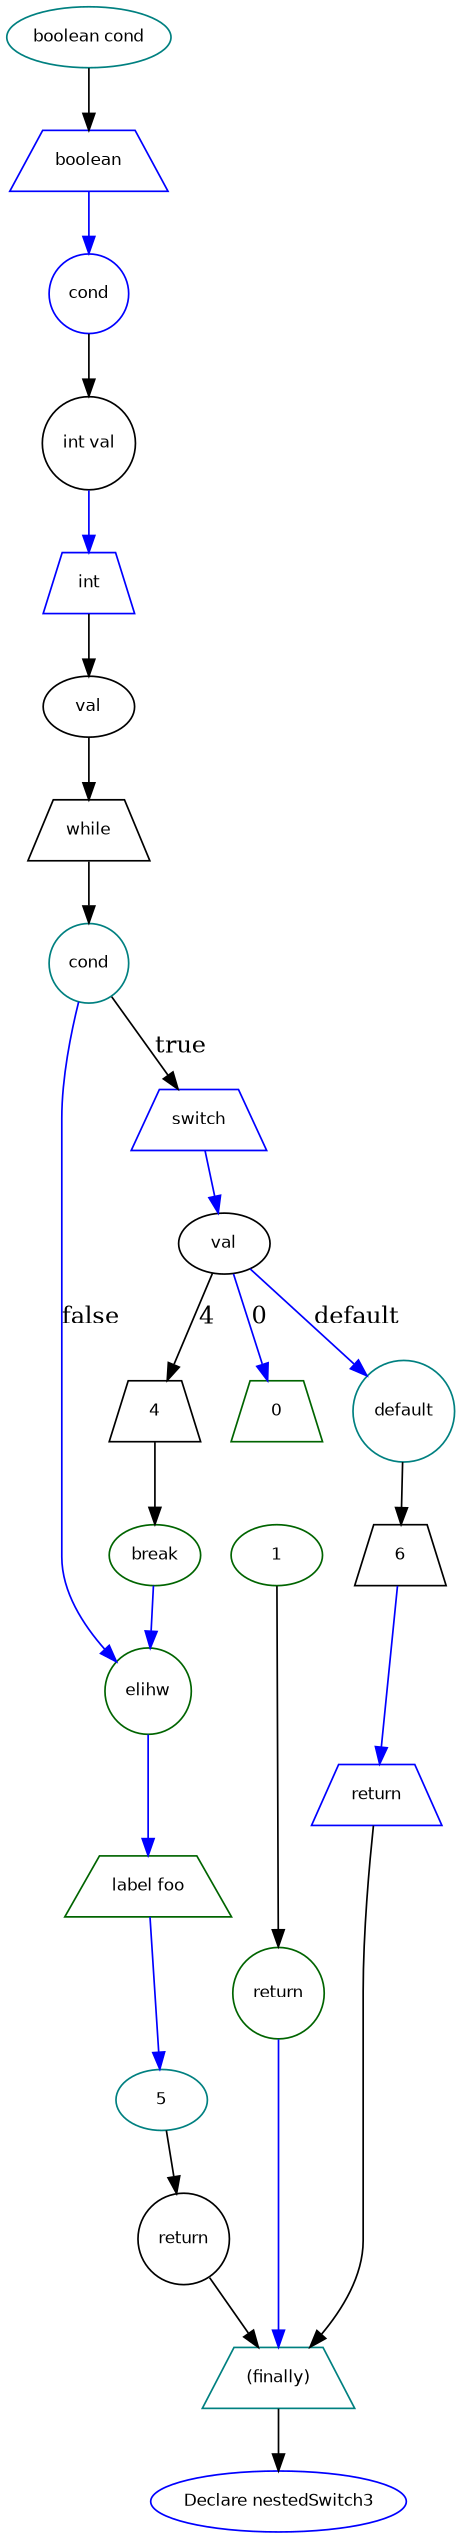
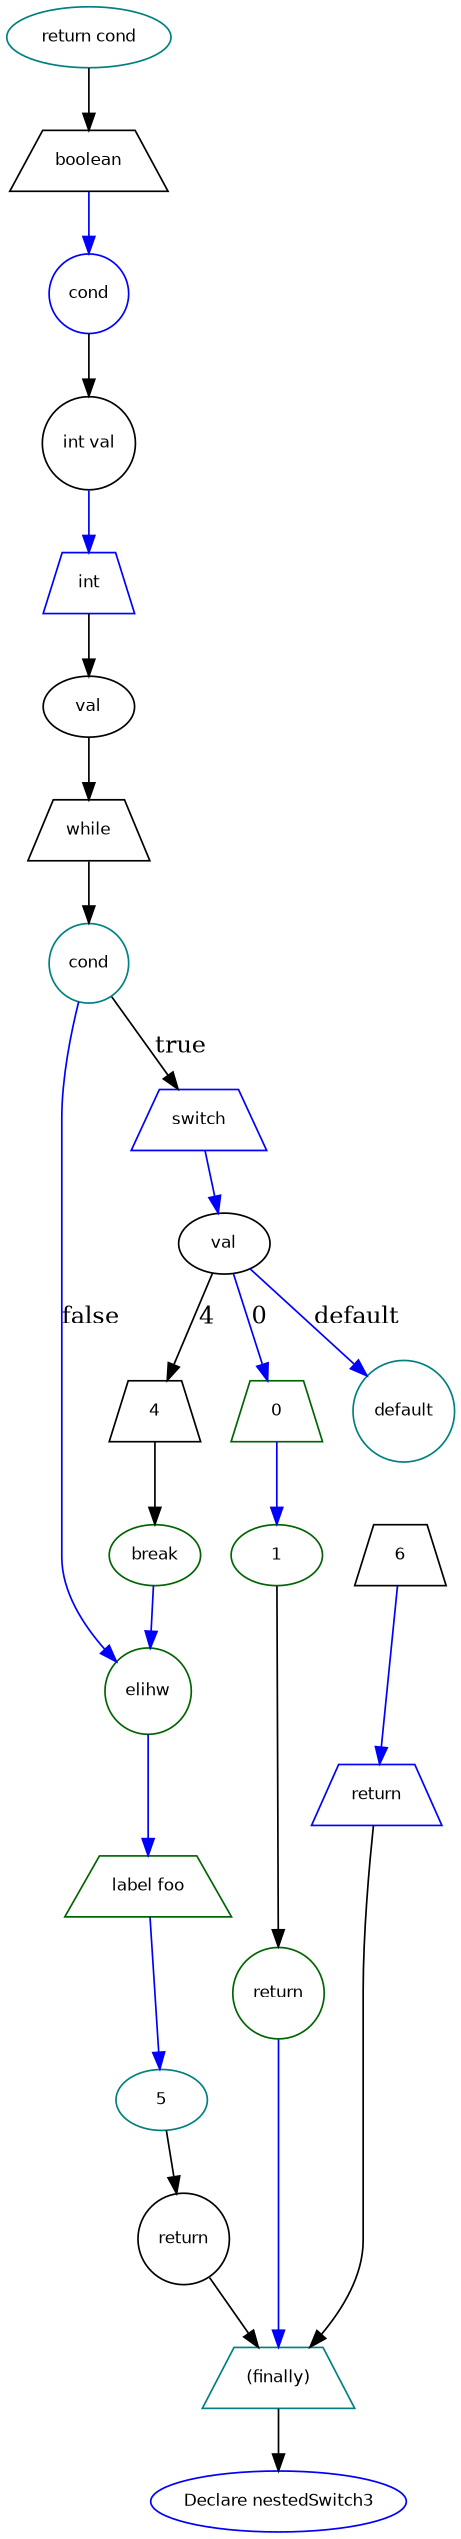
node "boolean cond": label "boolean cond" -> "return cond"
node "boolean": color blue -> black
edge "0" -> "1": added
edge "default" -> "6": removed
